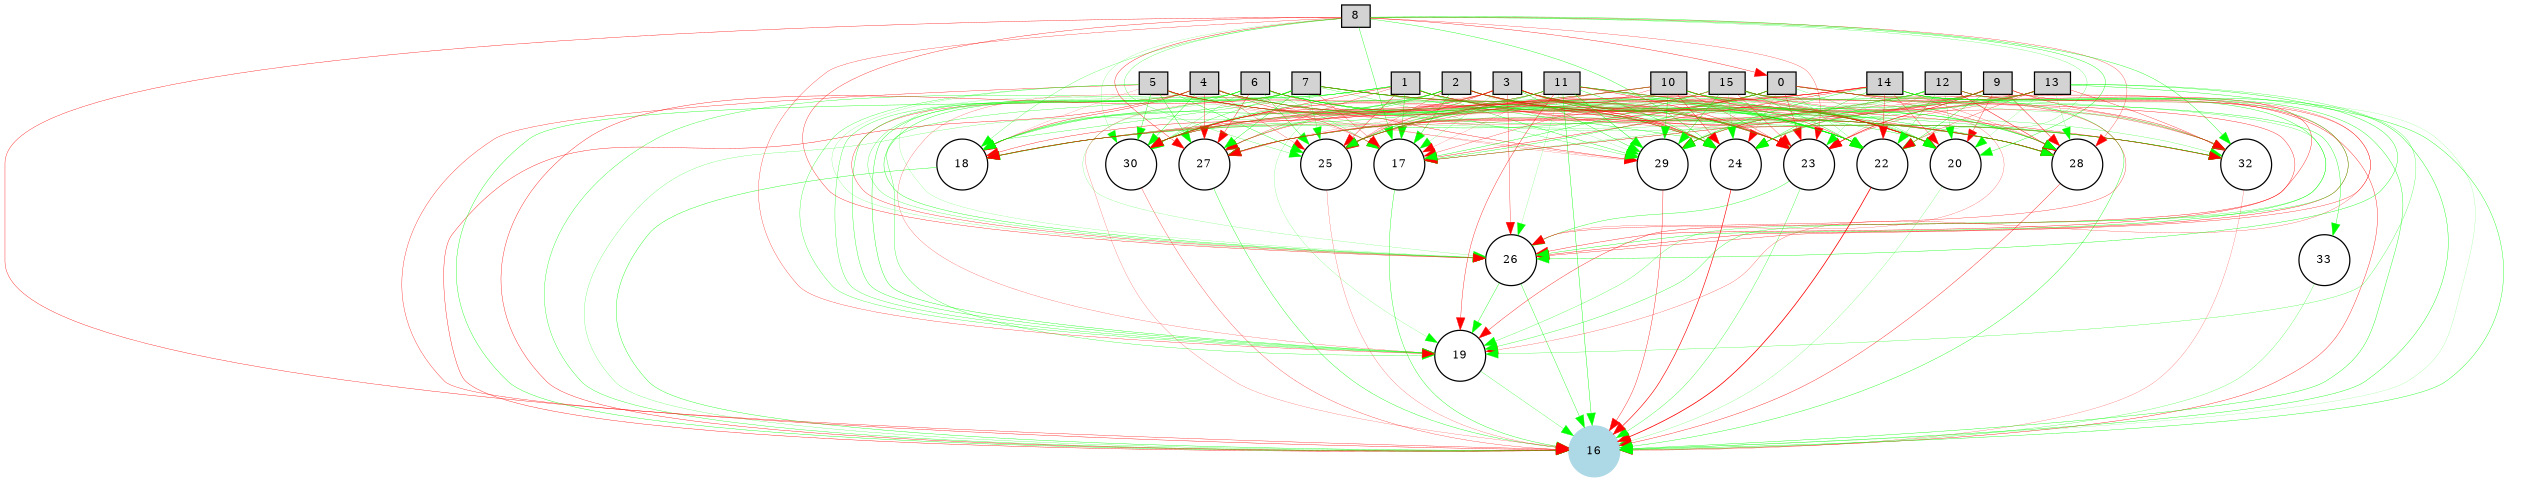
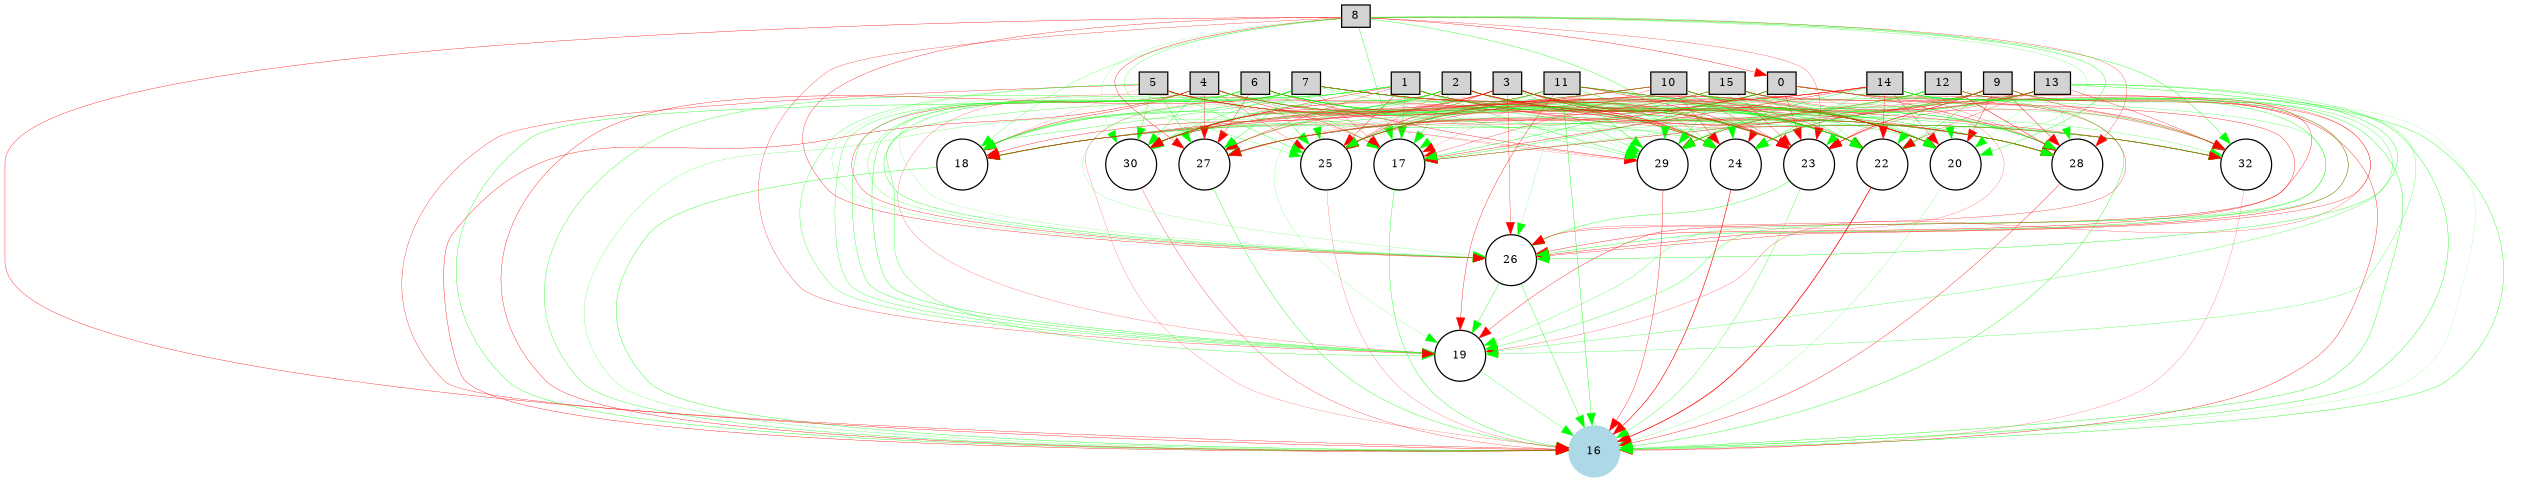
edge "7" -> "22": color green -> red
edge "9" -> "19": added
node "33": removed
